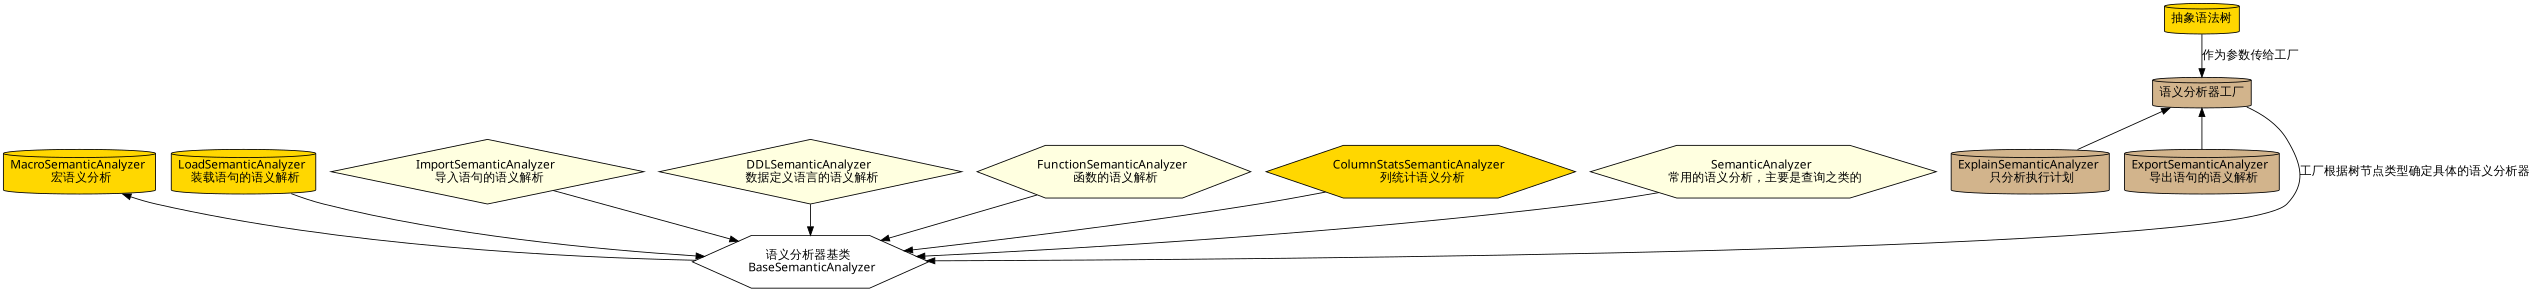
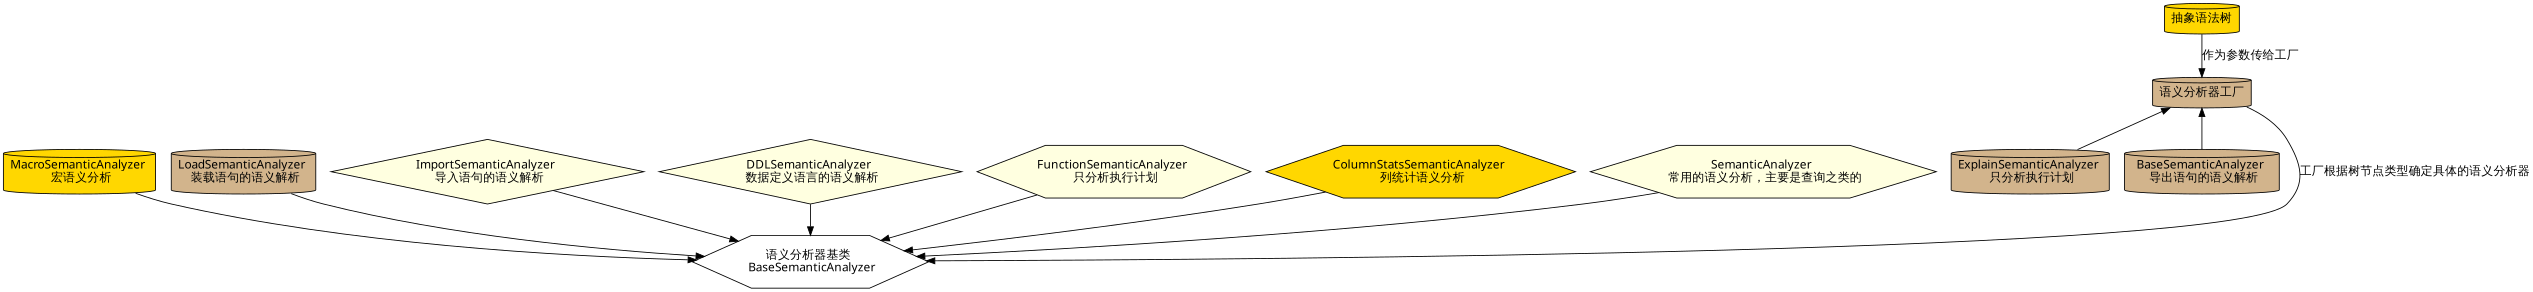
node "LoadSemanticAnalyzer 装载语句的语义解析": fillcolor gold -> tan
node "FunctionSemanticAnalyzer 函数的语义解析": label "FunctionSemanticAnalyzer 函数的语义解析" -> "FunctionSemanticAnalyzer 只分析执行计划"
node "ExportSemanticAnalyzer 导出语句的语义解析": label "ExportSemanticAnalyzer 导出语句的语义解析" -> "BaseSemanticAnalyzer 导出语句的语义解析"
edge "语义分析器基类 BaseSemanticAnalyzer" -> "MacroSemanticAnalyzer 宏语义分析": reversed
